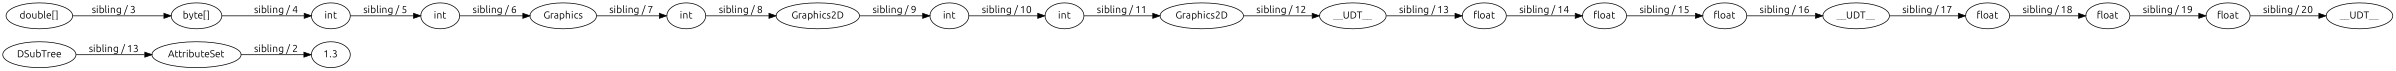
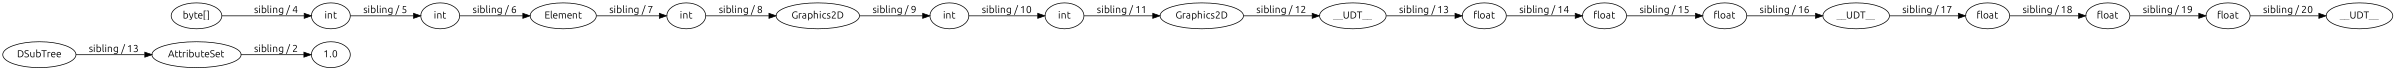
node "double[]": removed
node "Graphics": label "Graphics" -> "Element"
node "1.3": label "1.3" -> "1.0"
